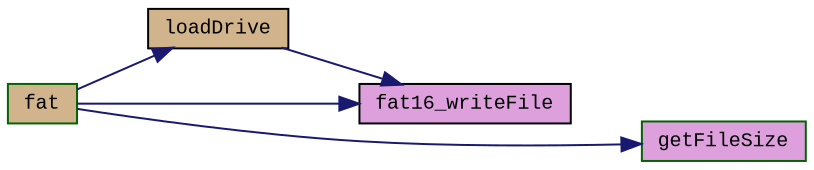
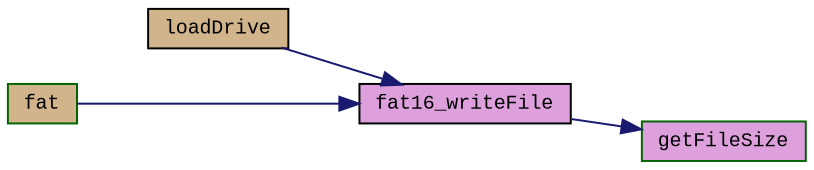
edge "fat" -> "loadDrive": removed
edge "fat" -> "getFileSize": now "fat16_writeFile" -> "getFileSize"
